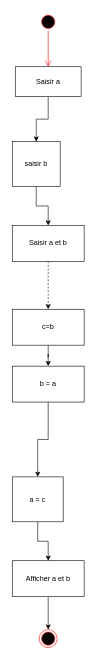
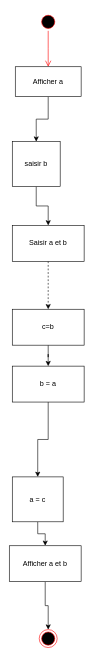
node "Saisir a": label "Saisir a" -> "Afficher a"
node "Afficher a et b": moved (48, 579) -> (45, 564)
